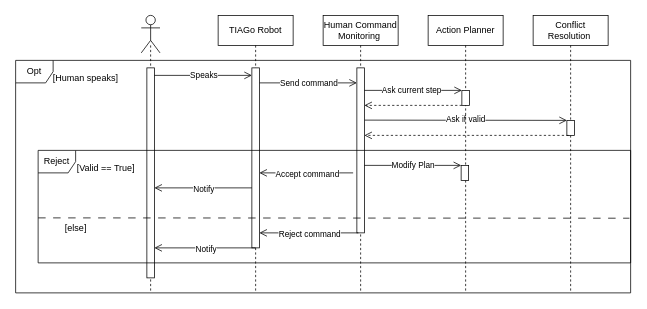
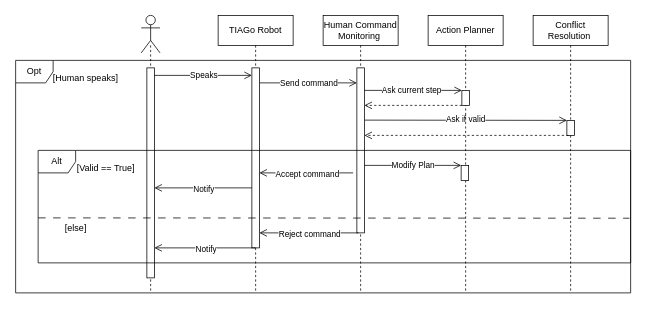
node "Reject": label "Reject" -> "Alt"
